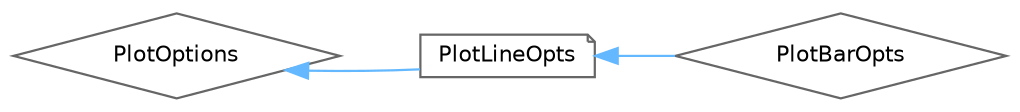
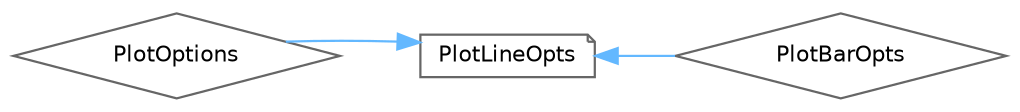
edge "PlotLineOpts" -> "PlotOptions": reversed
